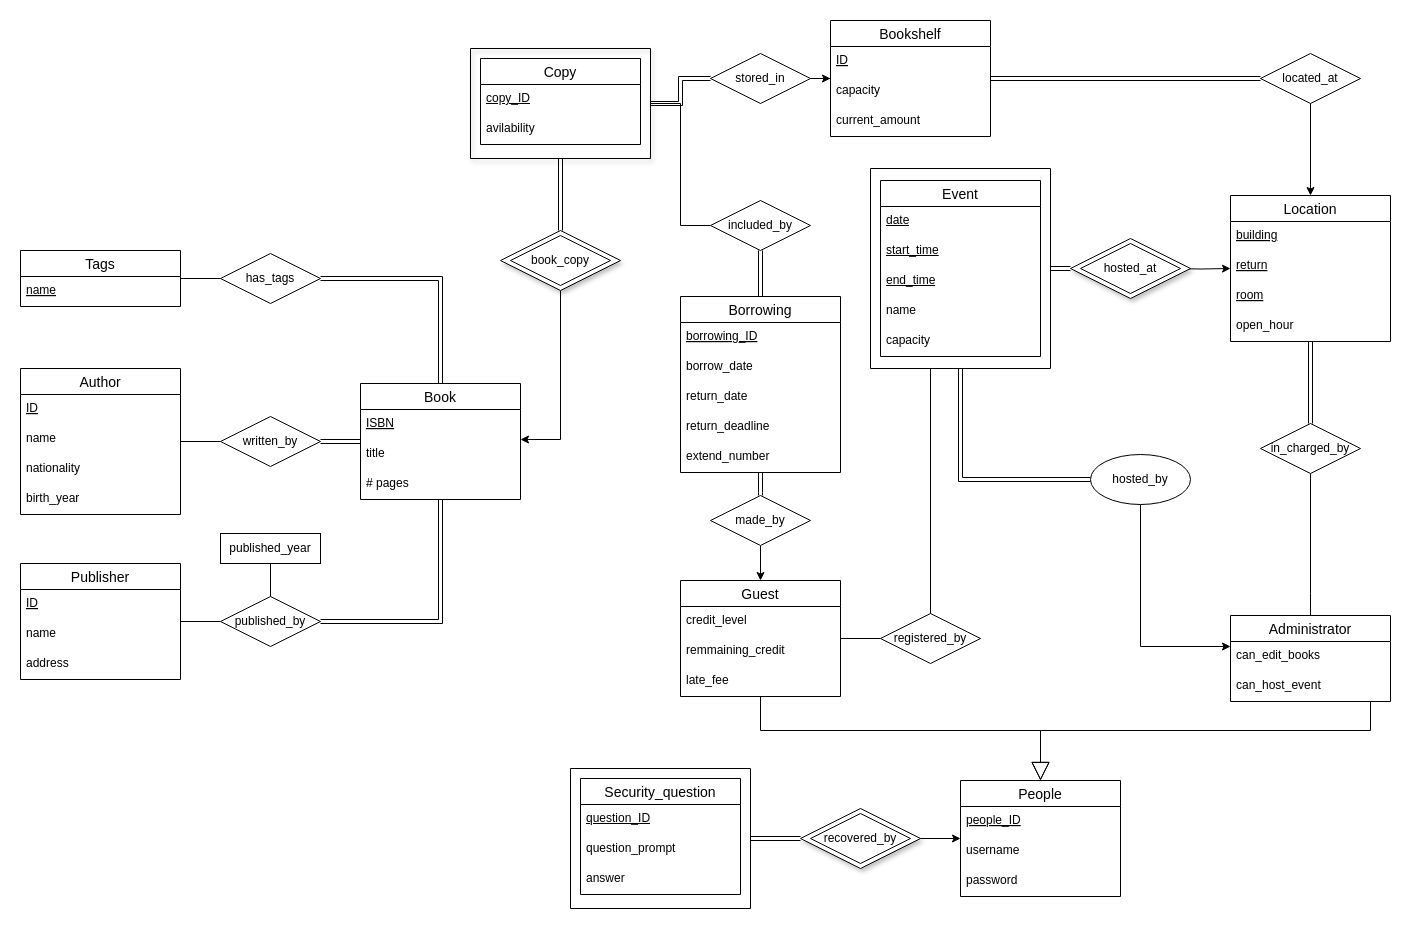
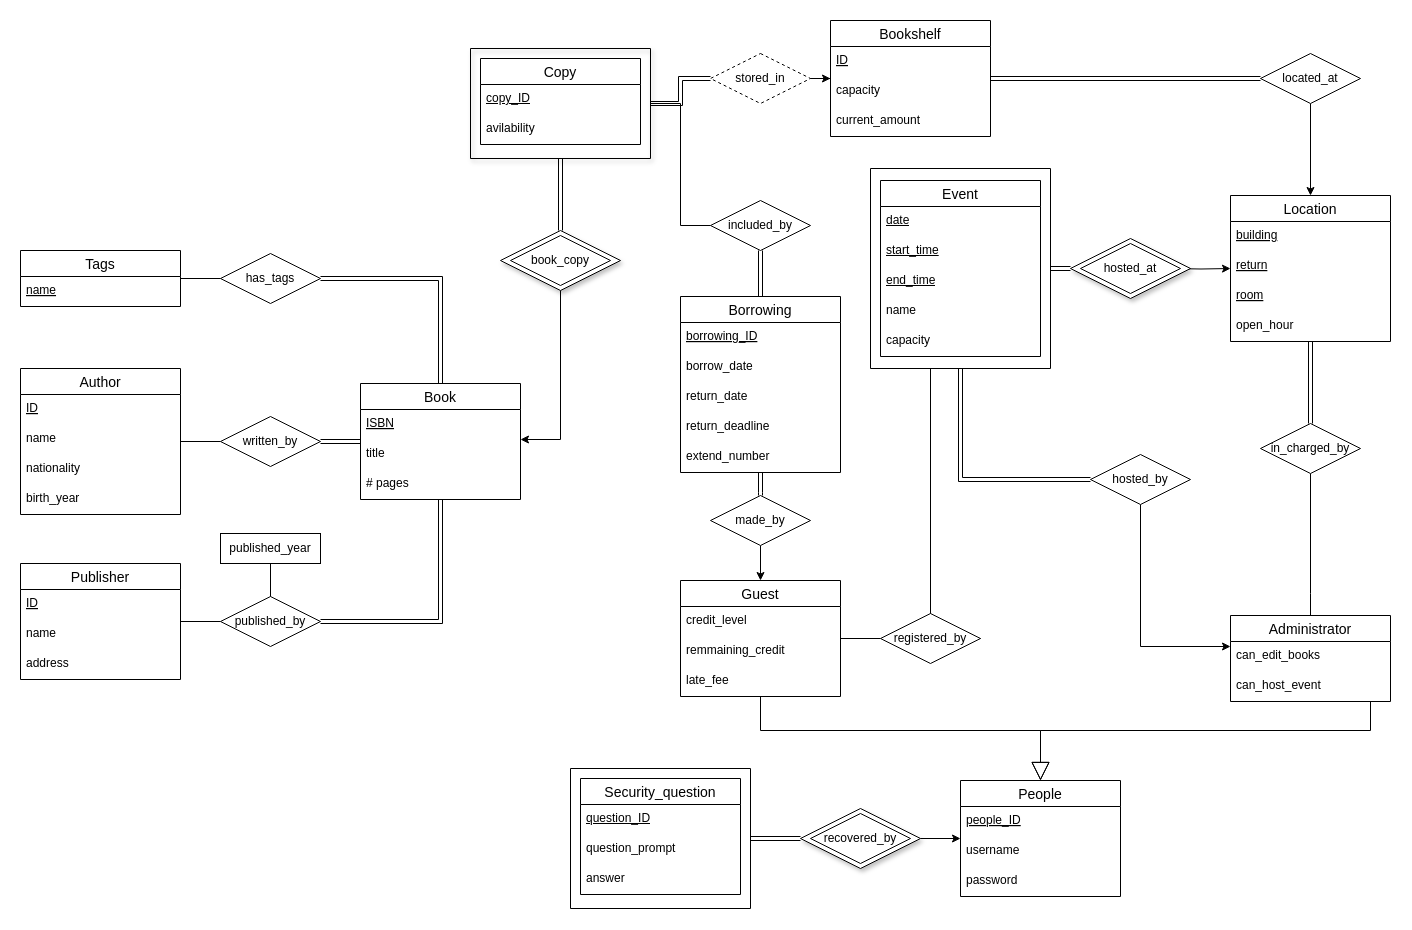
node "stored_in": style solid -> dashed
node "hosted_by": shape ellipse -> diamond
